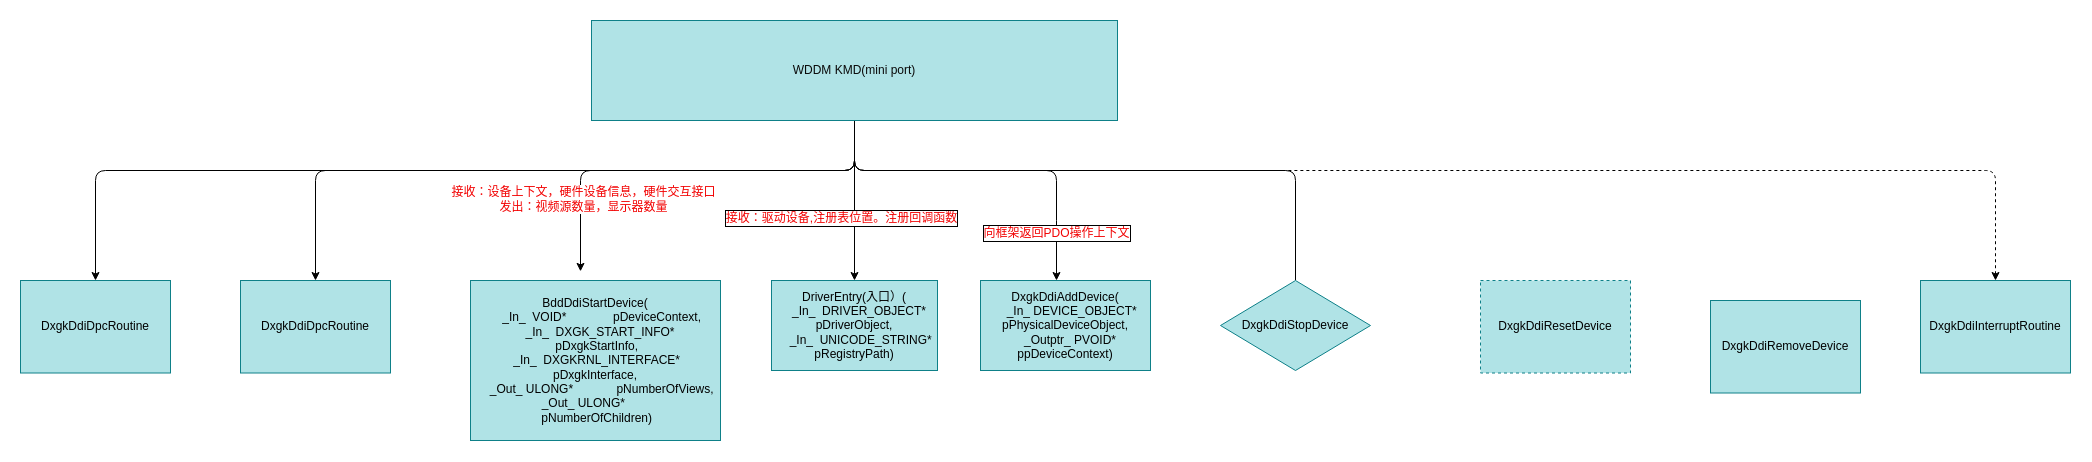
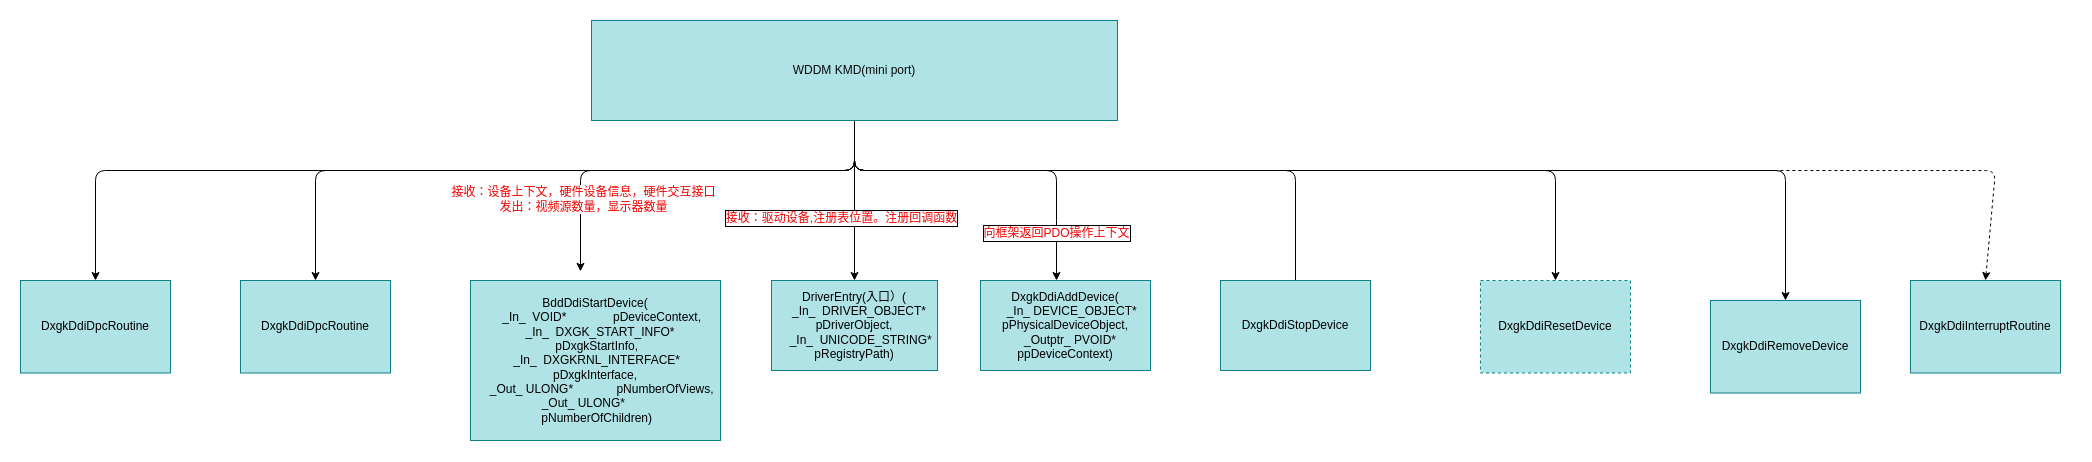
edge "WDDM KMD(mini port)" -> "DxgkDdiResetDevice": added
edge "WDDM KMD(mini port)" -> "DxgkDdiRemoveDevice": added
node "DxgkDdiStopDevice": shape diamond -> rectangle
node "DxgkDdiInterruptRoutine": moved (1996, 327) -> (1986, 327)
